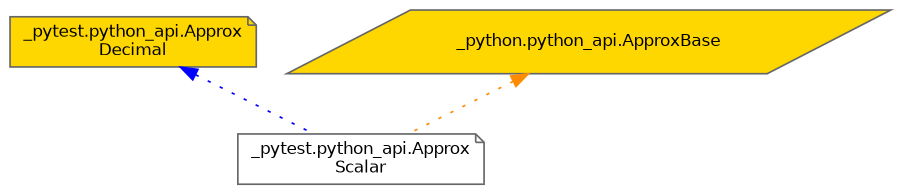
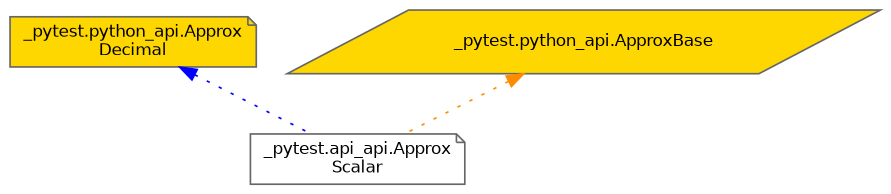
node "_python.python_api.ApproxBase": label "_python.python_api.ApproxBase" -> "_pytest.python_api.ApproxBase"
node "_pytest.python_api.Approx Scalar": label "_pytest.python_api.Approx Scalar" -> "_pytest.api_api.Approx Scalar"
